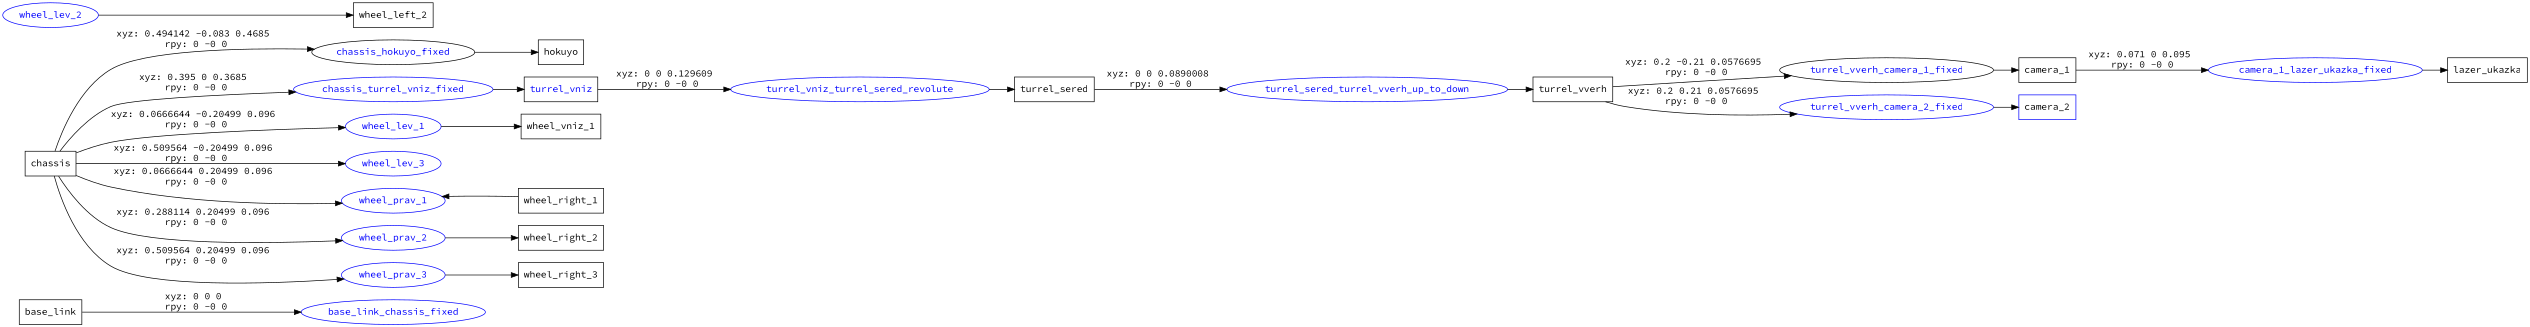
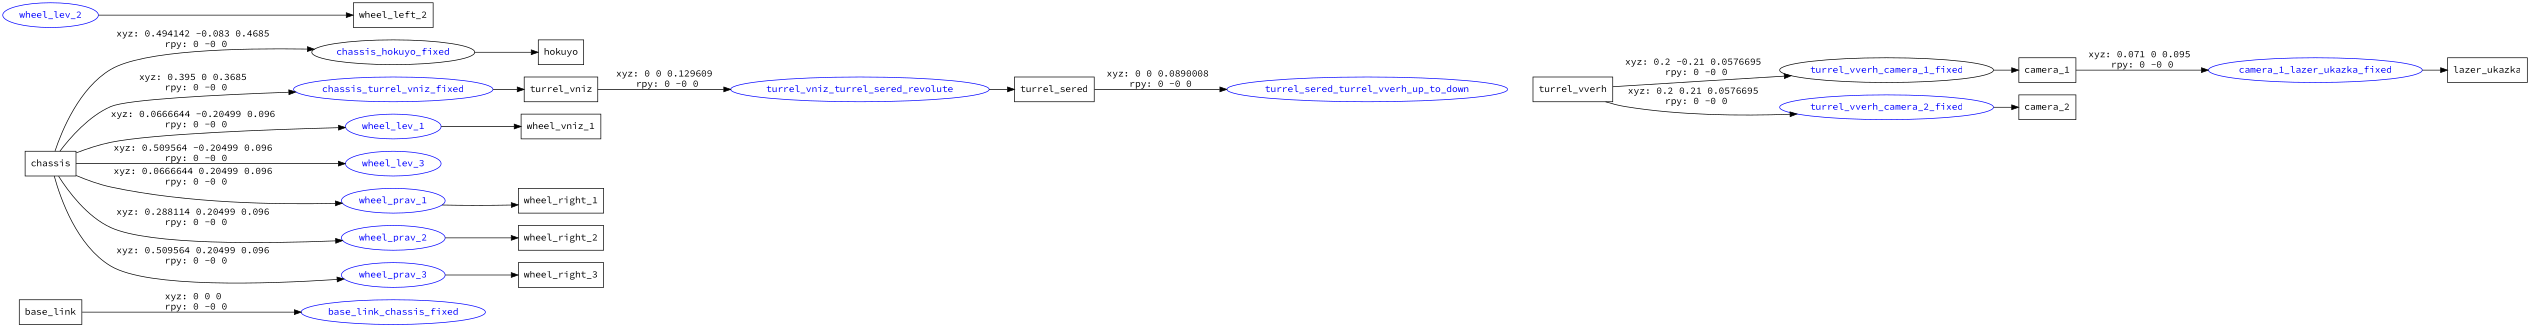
node "turrel_vniz": fontcolor blue -> black
edge "turrel_sered_turrel_vverh_up_to_down" -> "turrel_vverh": removed
node "camera_2": color blue -> black
edge "wheel_right_1" -> "wheel_prav_1": reversed
